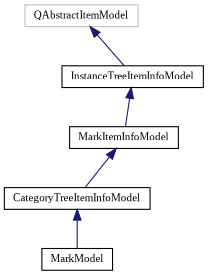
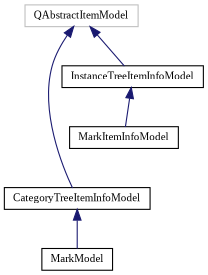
edge "CategoryTreeItemInfoModel" -> "MarkItemInfoModel": now "CategoryTreeItemInfoModel" -> "QAbstractItemModel"
